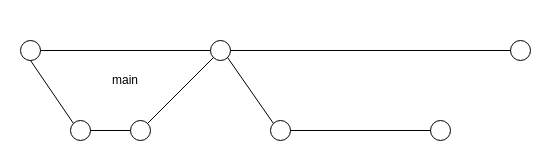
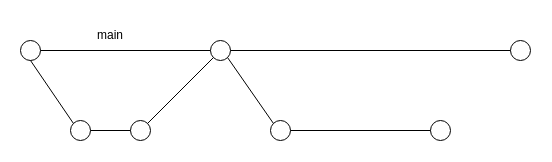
node "main": moved (126, 81) -> (111, 36)
